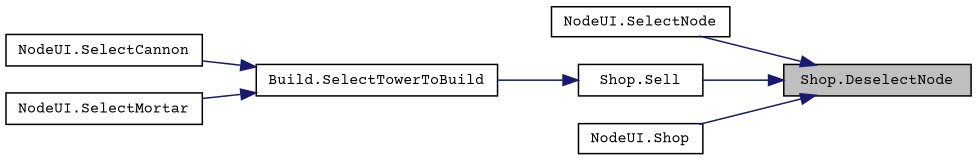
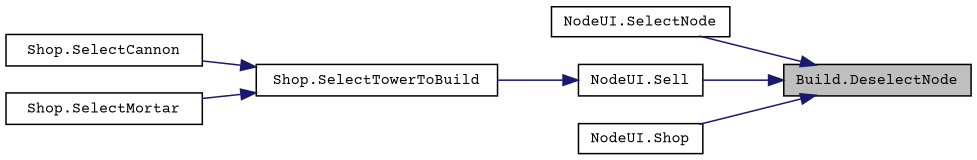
node "NodeUI.SelectCannon": label "NodeUI.SelectCannon" -> "Shop.SelectCannon"
node "Build.SelectTowerToBuild": label "Build.SelectTowerToBuild" -> "Shop.SelectTowerToBuild"
node "Shop.Sell": label "Shop.Sell" -> "NodeUI.Sell"
node "Shop.DeselectNode": label "Shop.DeselectNode" -> "Build.DeselectNode"
node "NodeUI.SelectMortar": label "NodeUI.SelectMortar" -> "Shop.SelectMortar"
